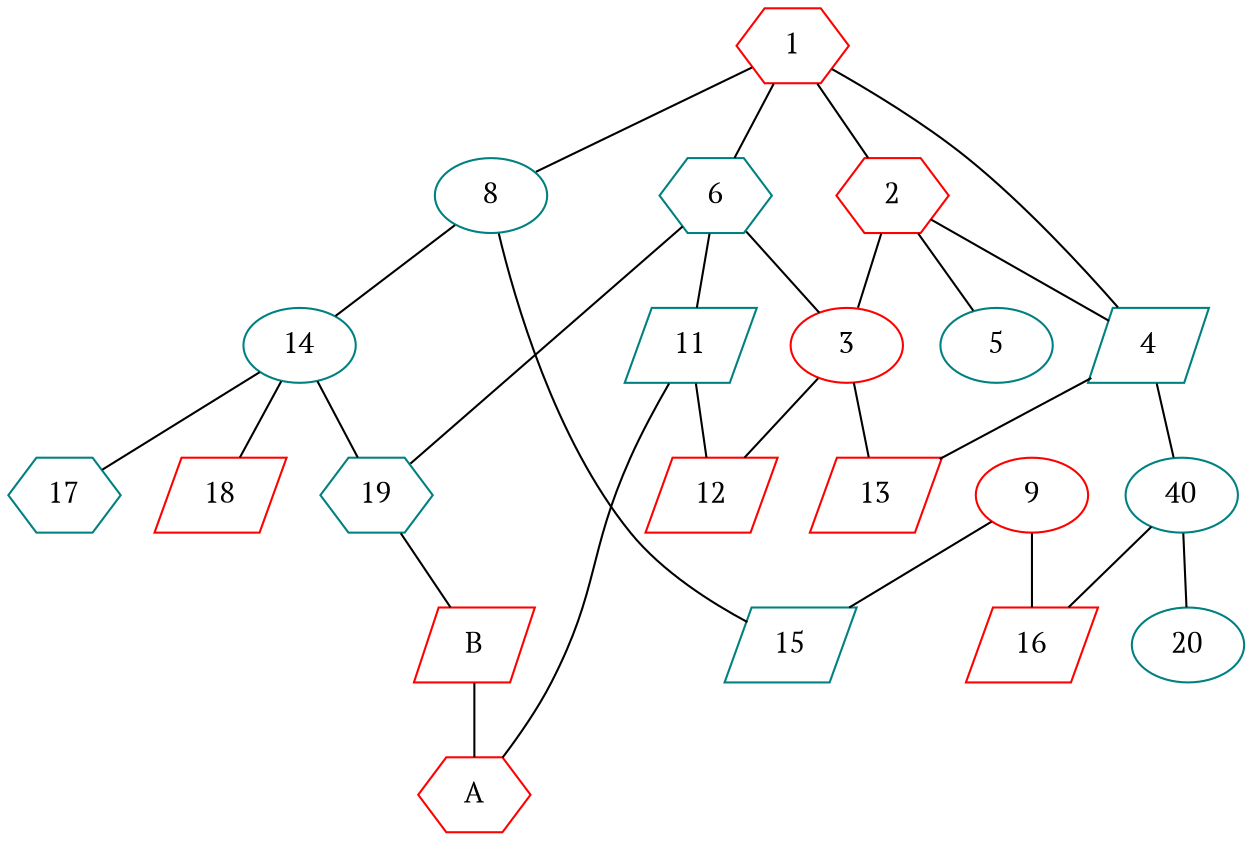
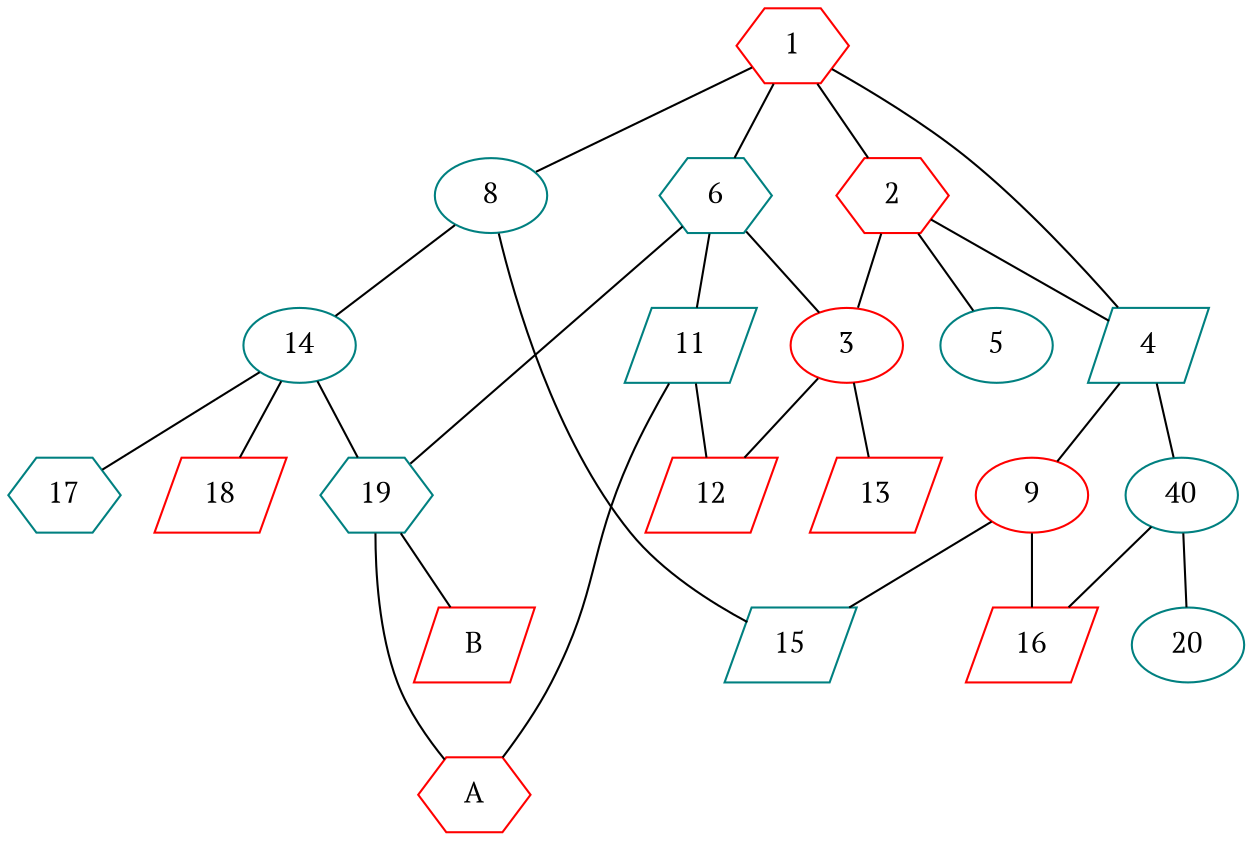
edge "4" -- "13": now "4" -- "9"
edge "B" -- "A": now "19" -- "A"
